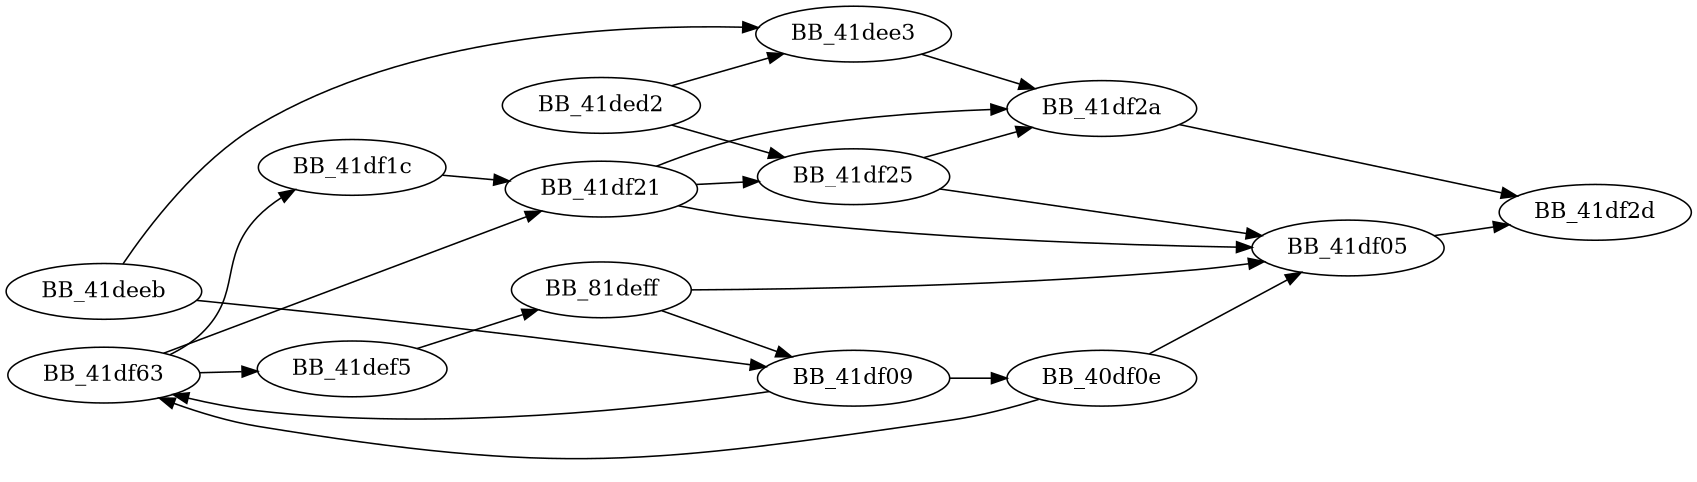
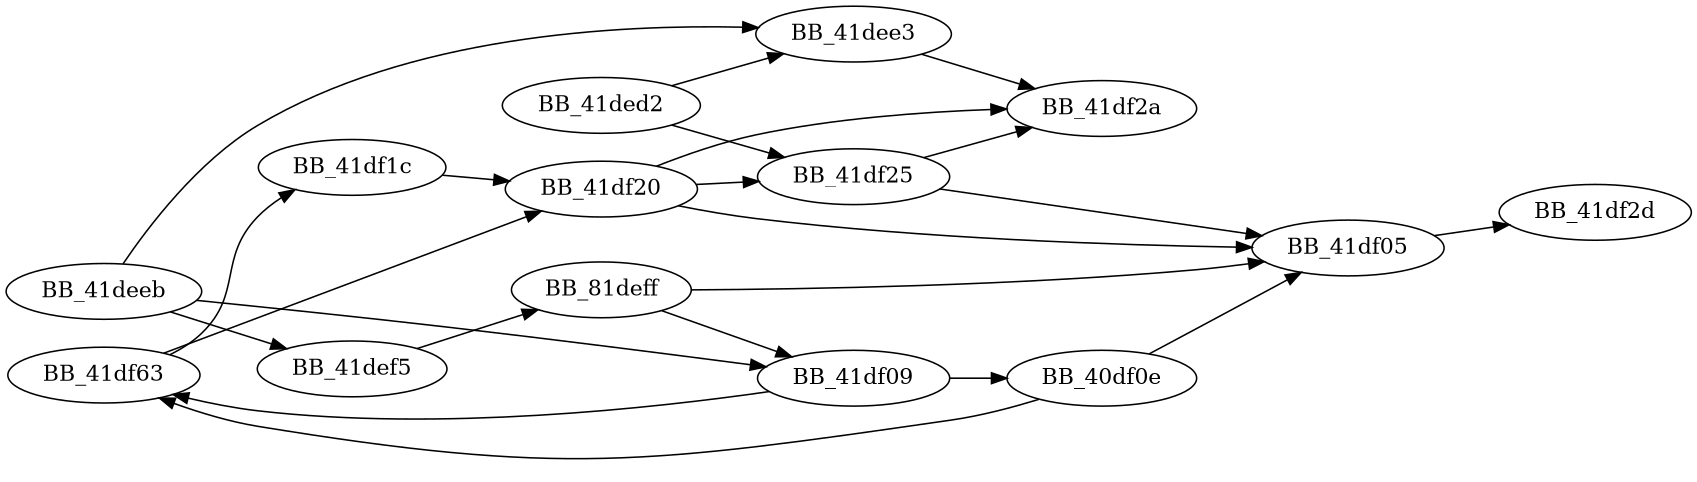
edge "BB_41df2a" -> "BB_41df2d": removed
node "BB_41df21": label "BB_41df21" -> "BB_41df20"
edge "BB_41df63" -> "BB_41def5": now "BB_41deeb" -> "BB_41def5"
